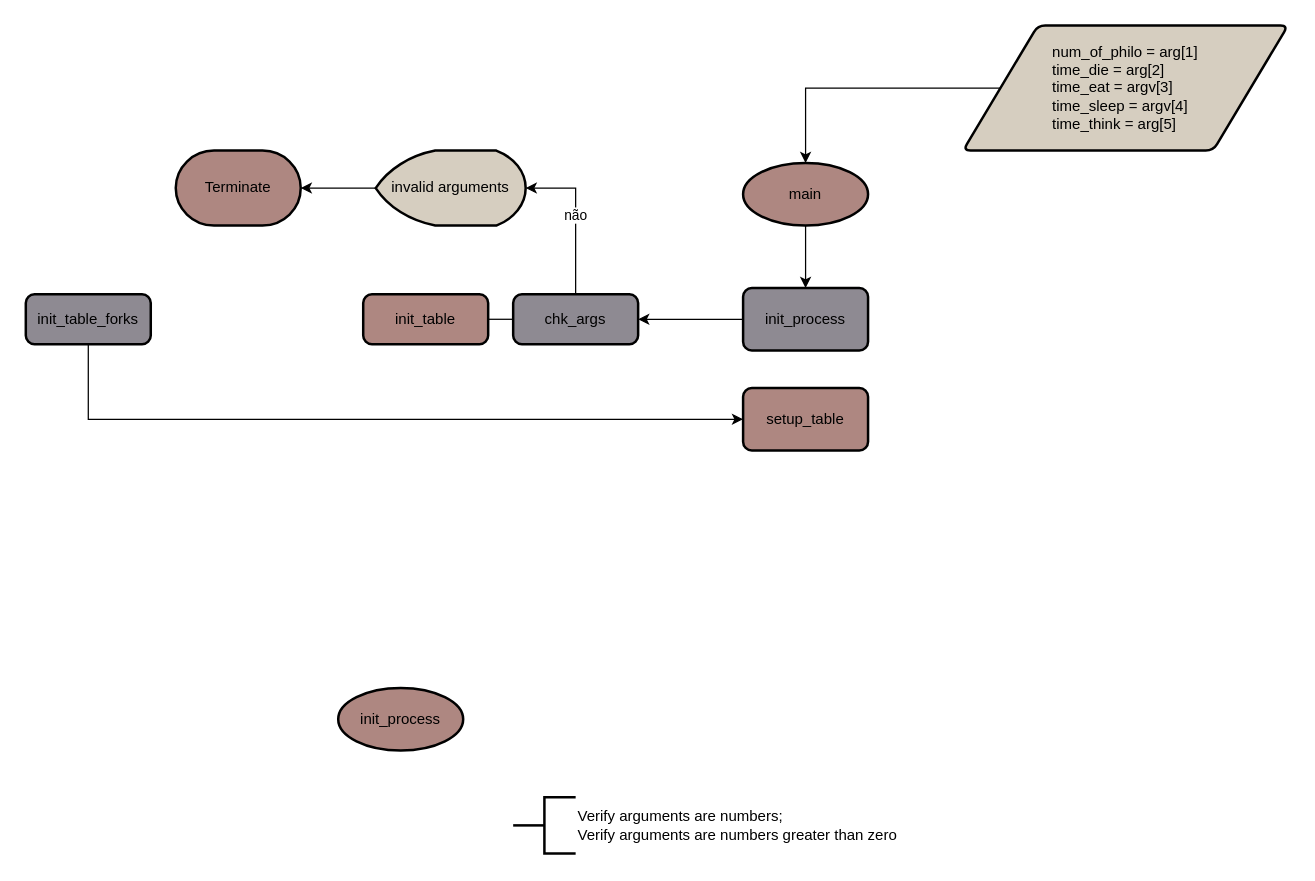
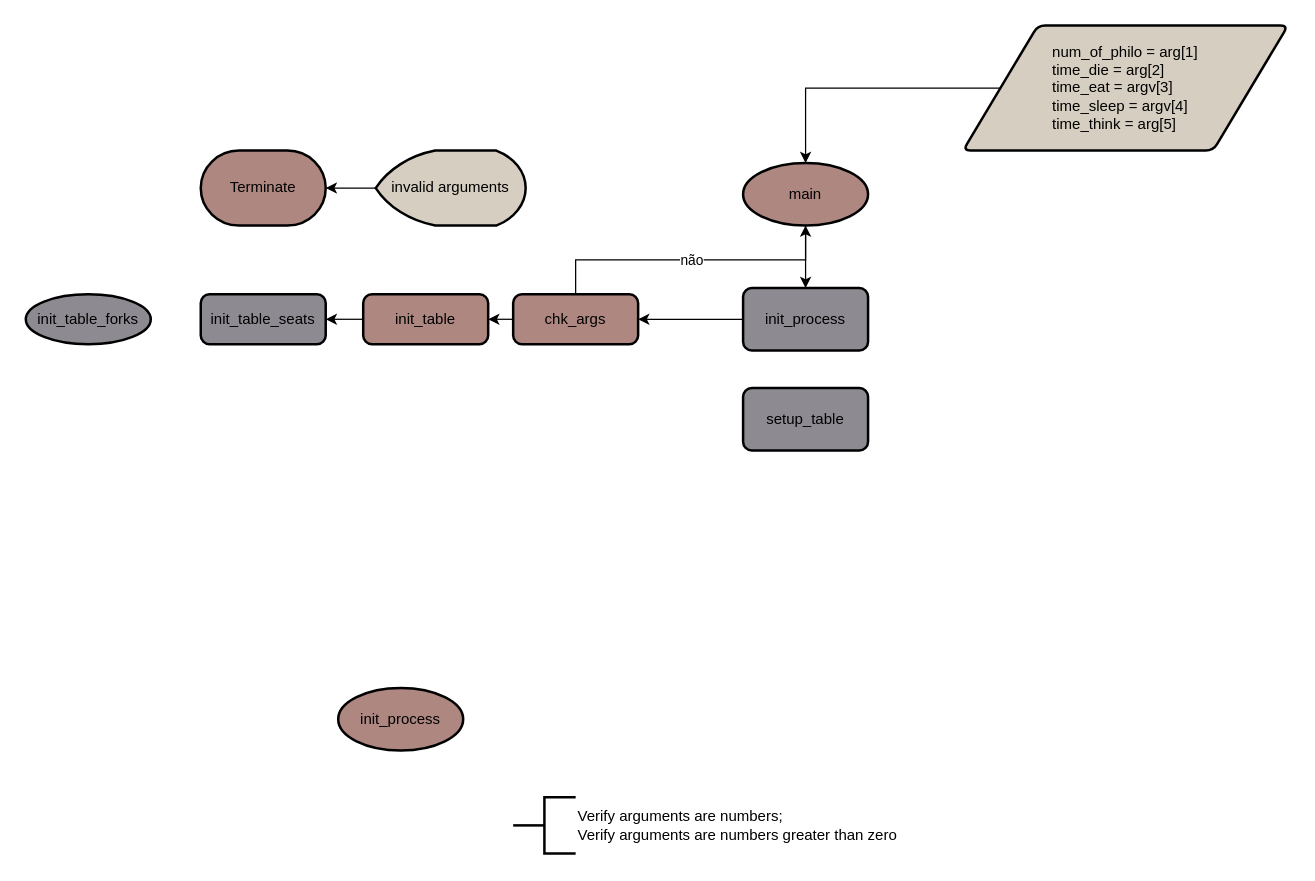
node "Terminate": moved (238, 188) -> (263, 188)
edge "chk_args" -> "invalid arguments": now "chk_args" -> "main"
node "init_table_forks": shape rounded rectangle -> ellipse
node "init_table_seats": added
edge "init_table" -> "init_table_seats": added
edge "init_table" -- "chk_args": arrowhead none -> classic
node "chk_args": fillcolor #8e8a92 -> #ae8781
edge "init_table_forks" -> "setup_table": removed
node "setup_table": fillcolor #ae8781 -> #8e8a92
